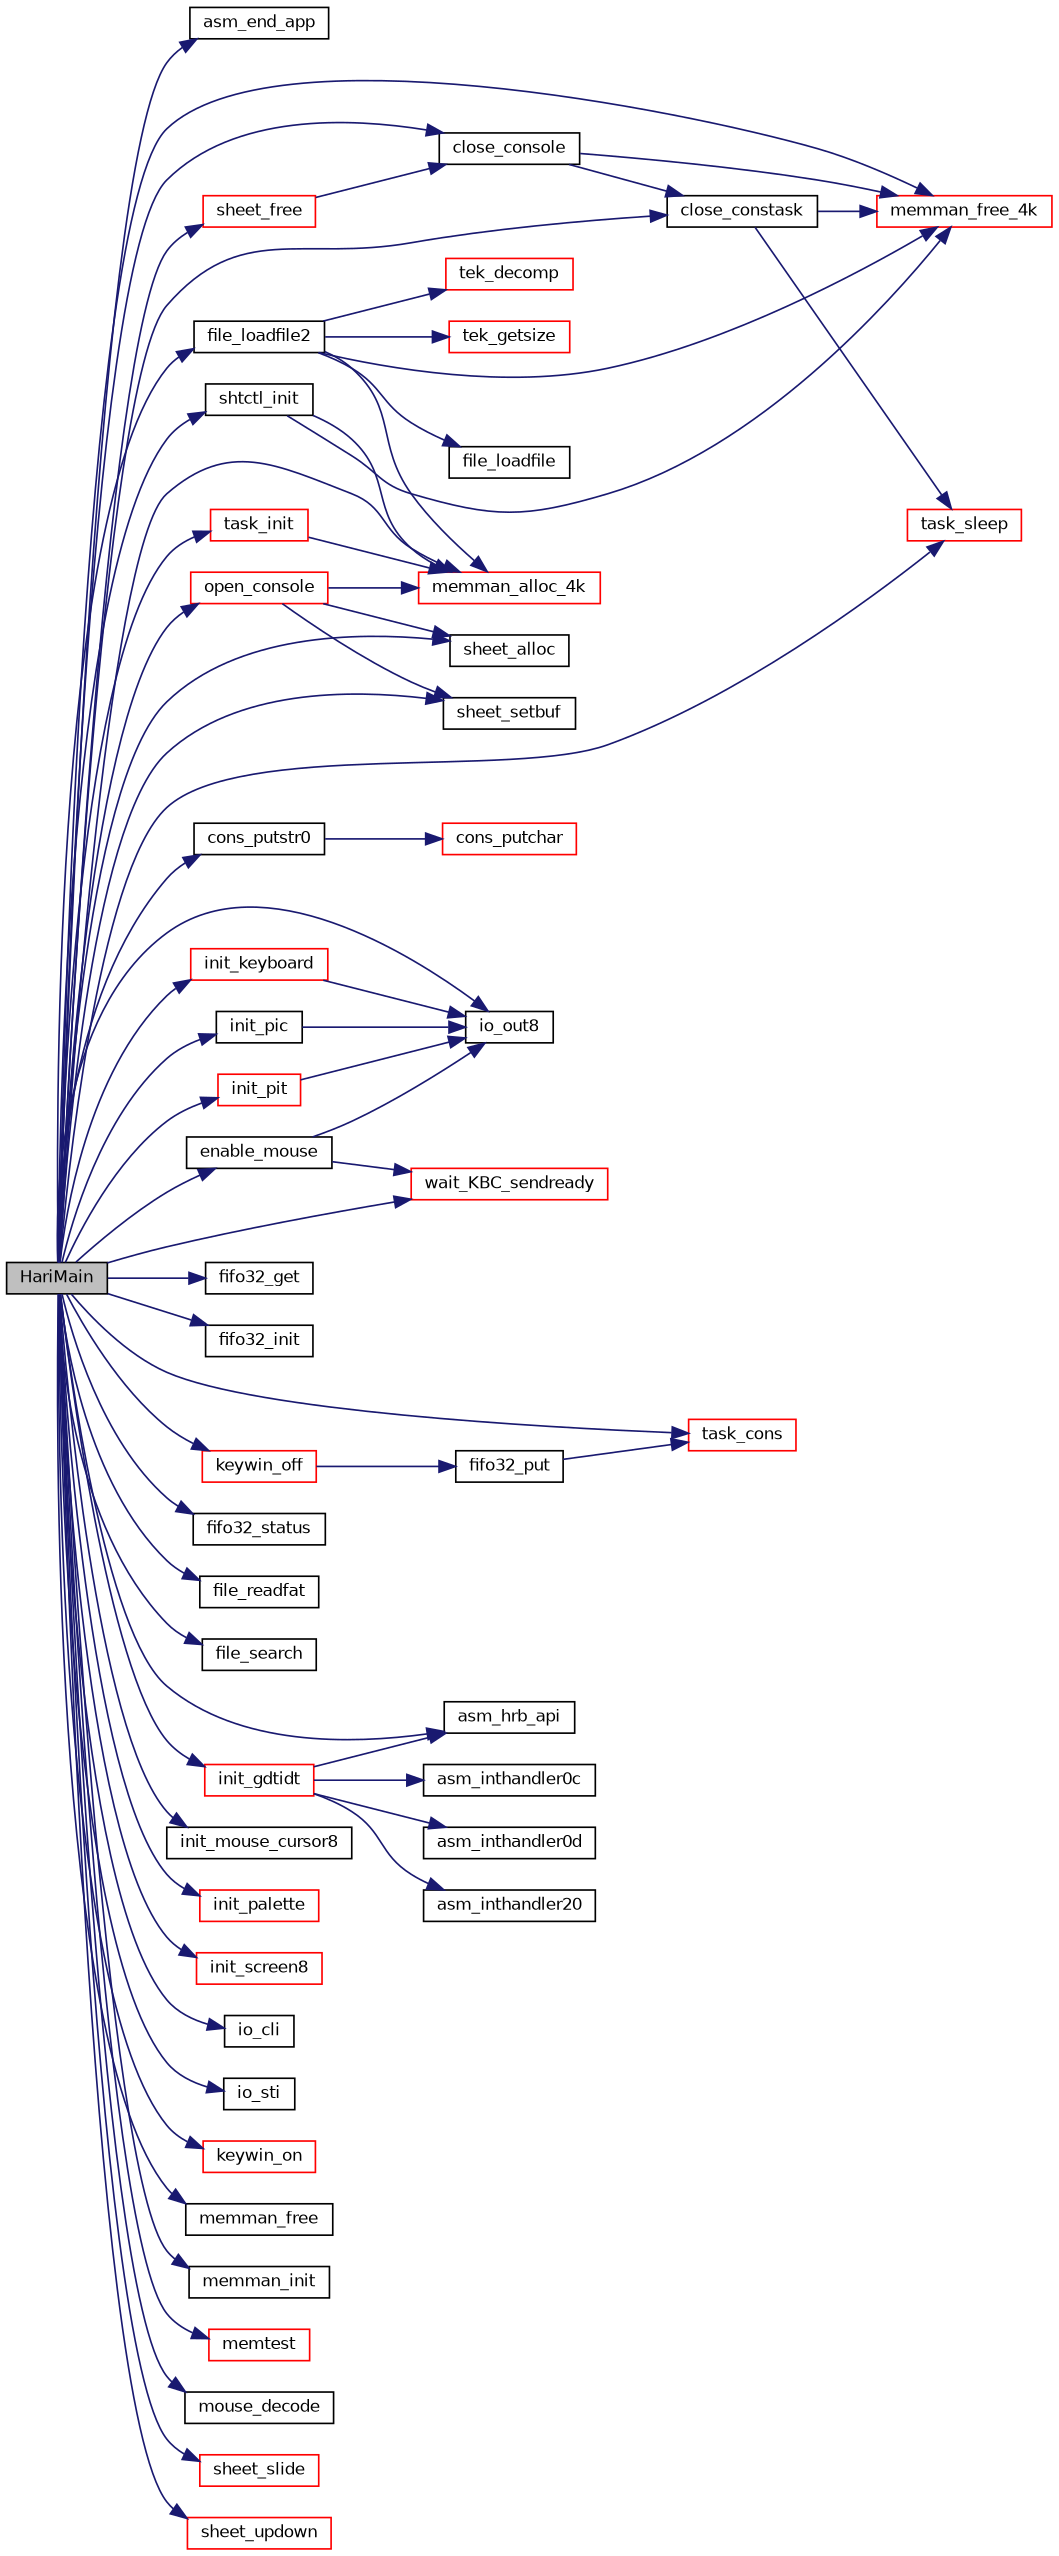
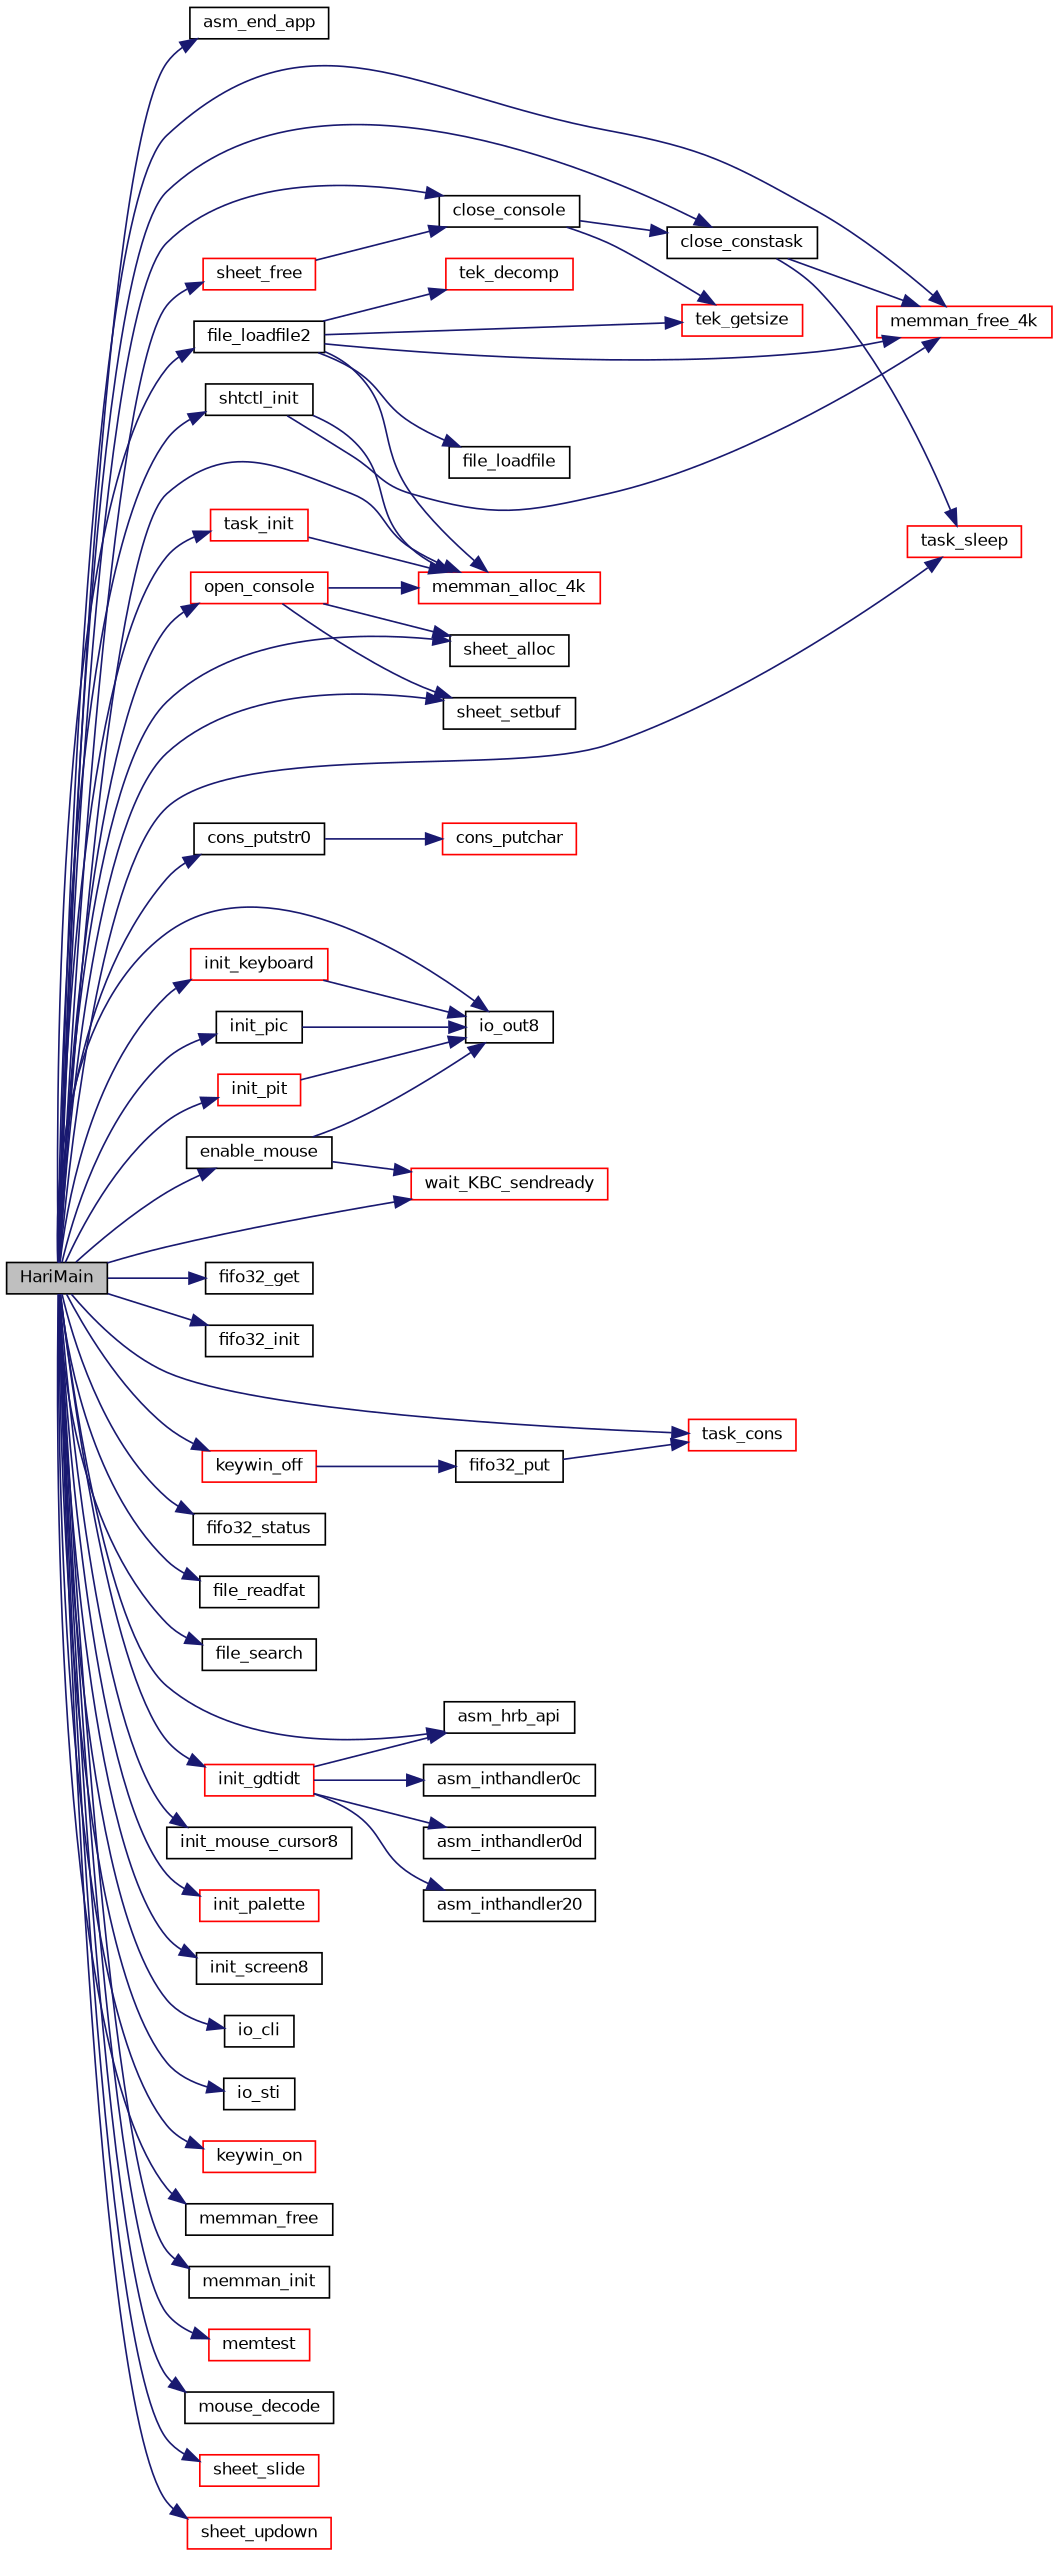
edge "close_console" -> "memman_free_4k": now "close_console" -> "tek_getsize"
node "init_screen8": color red -> black
